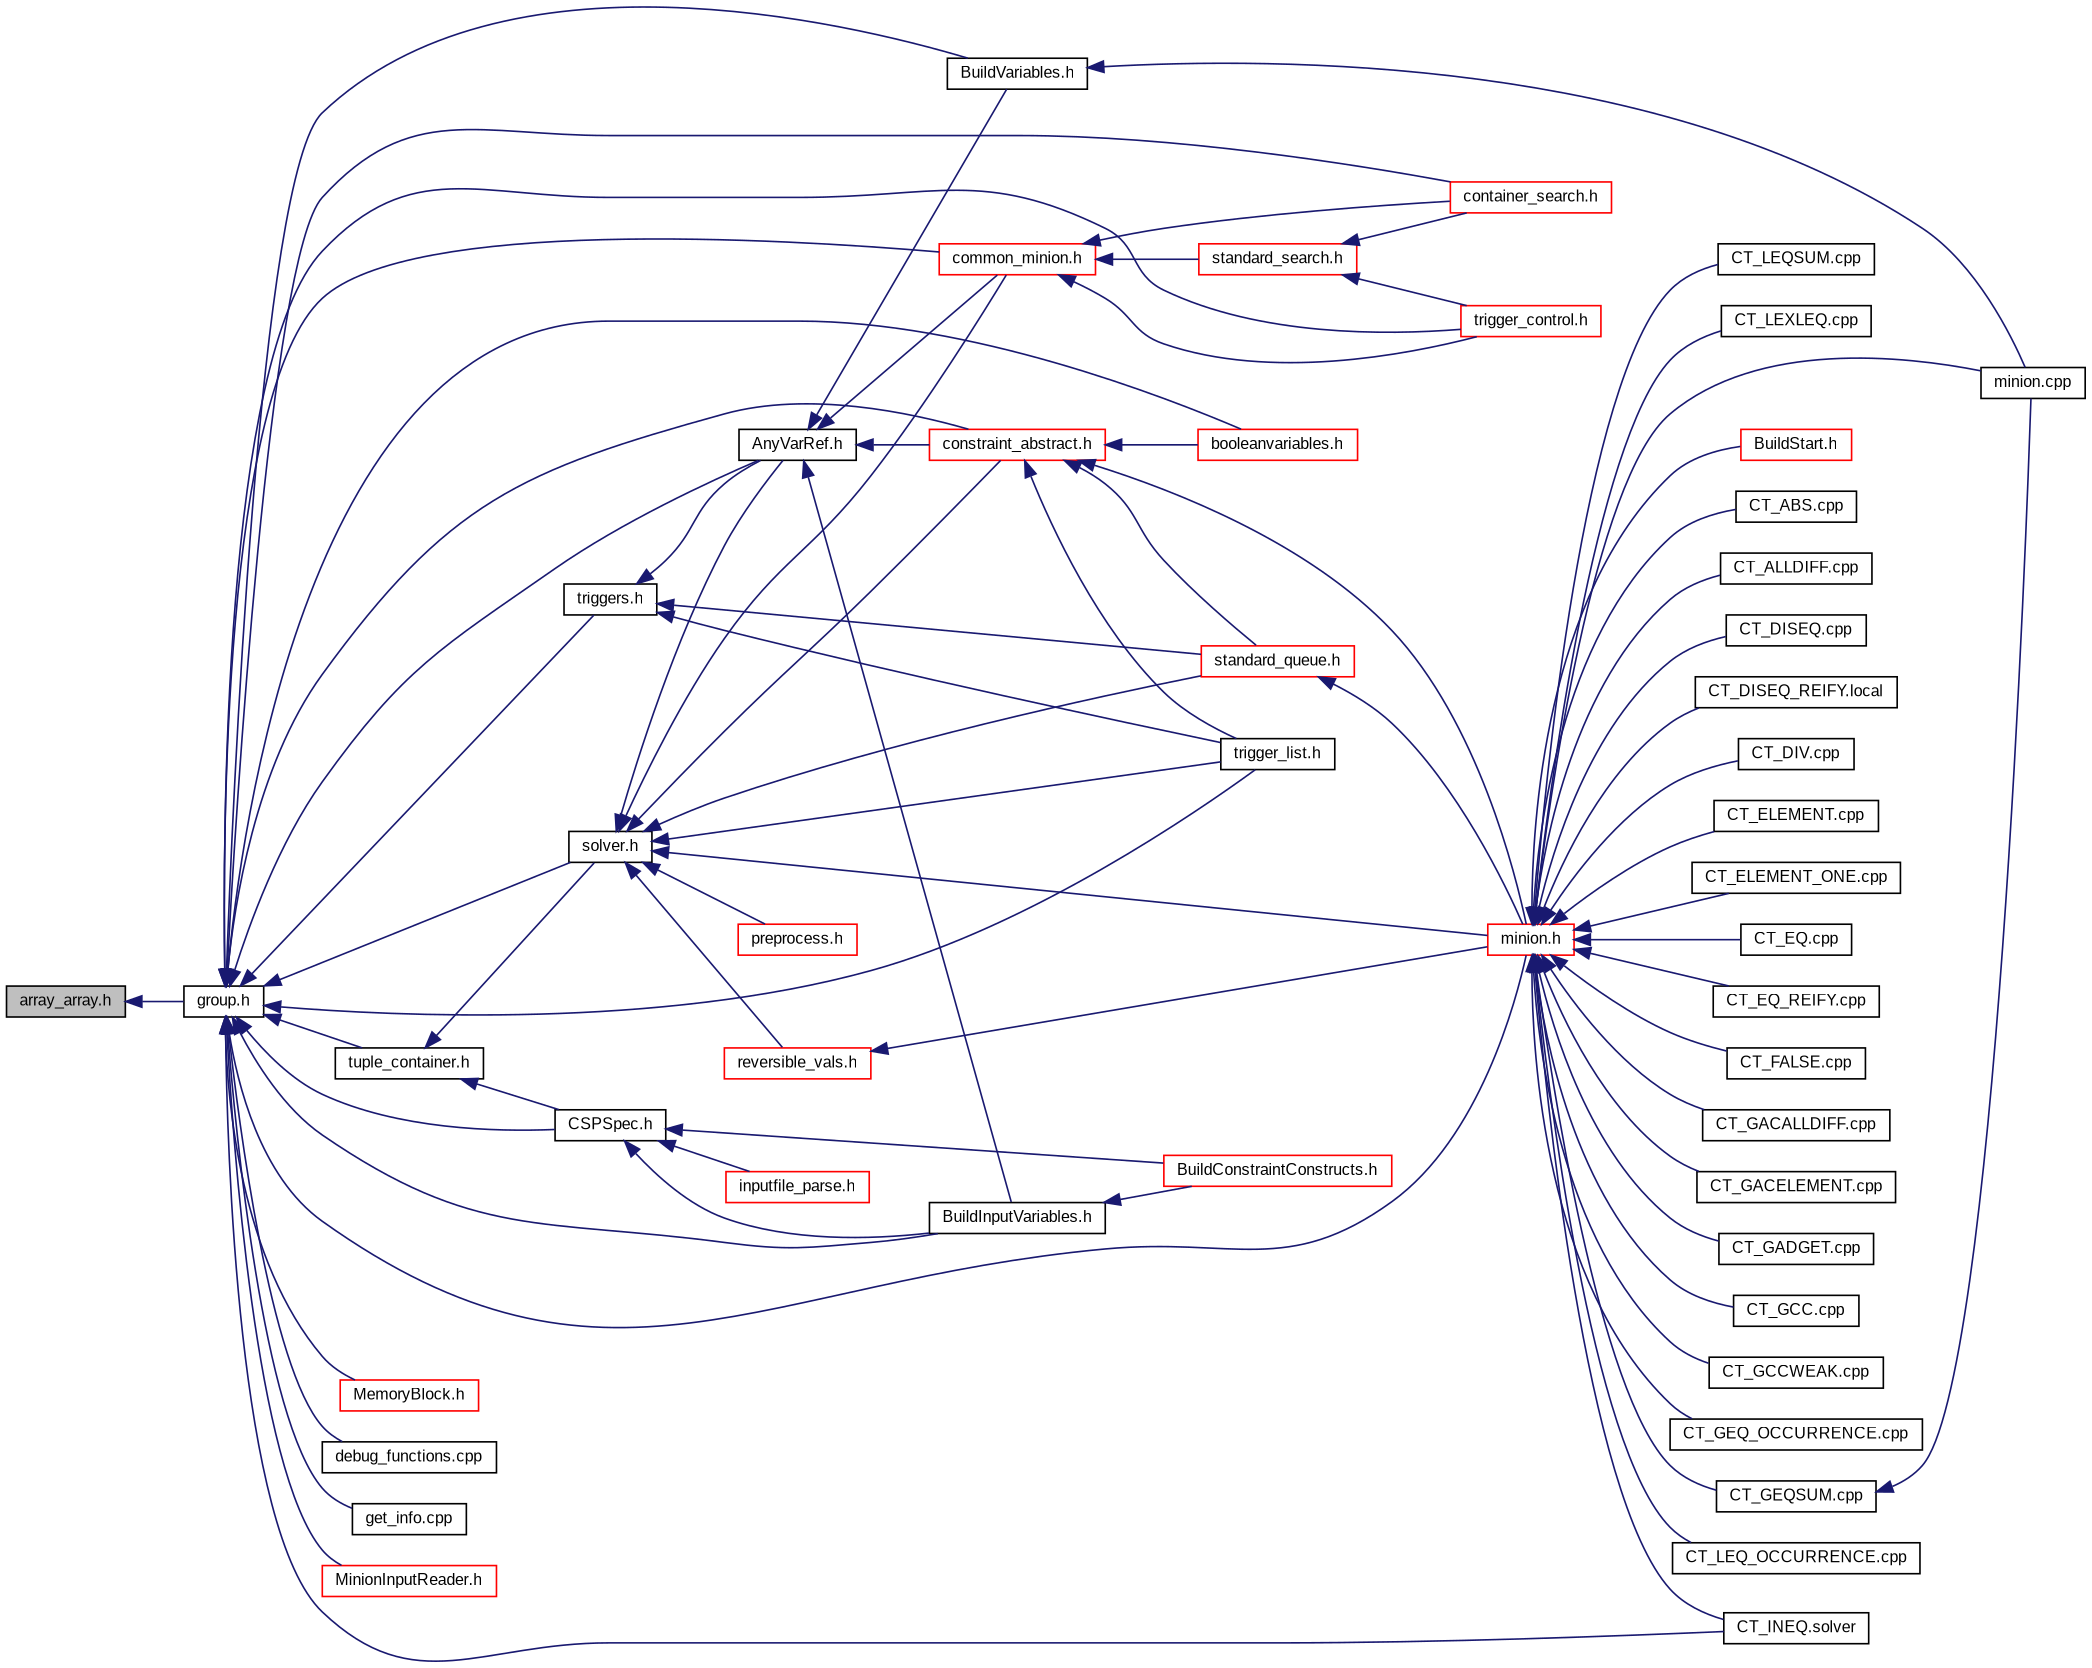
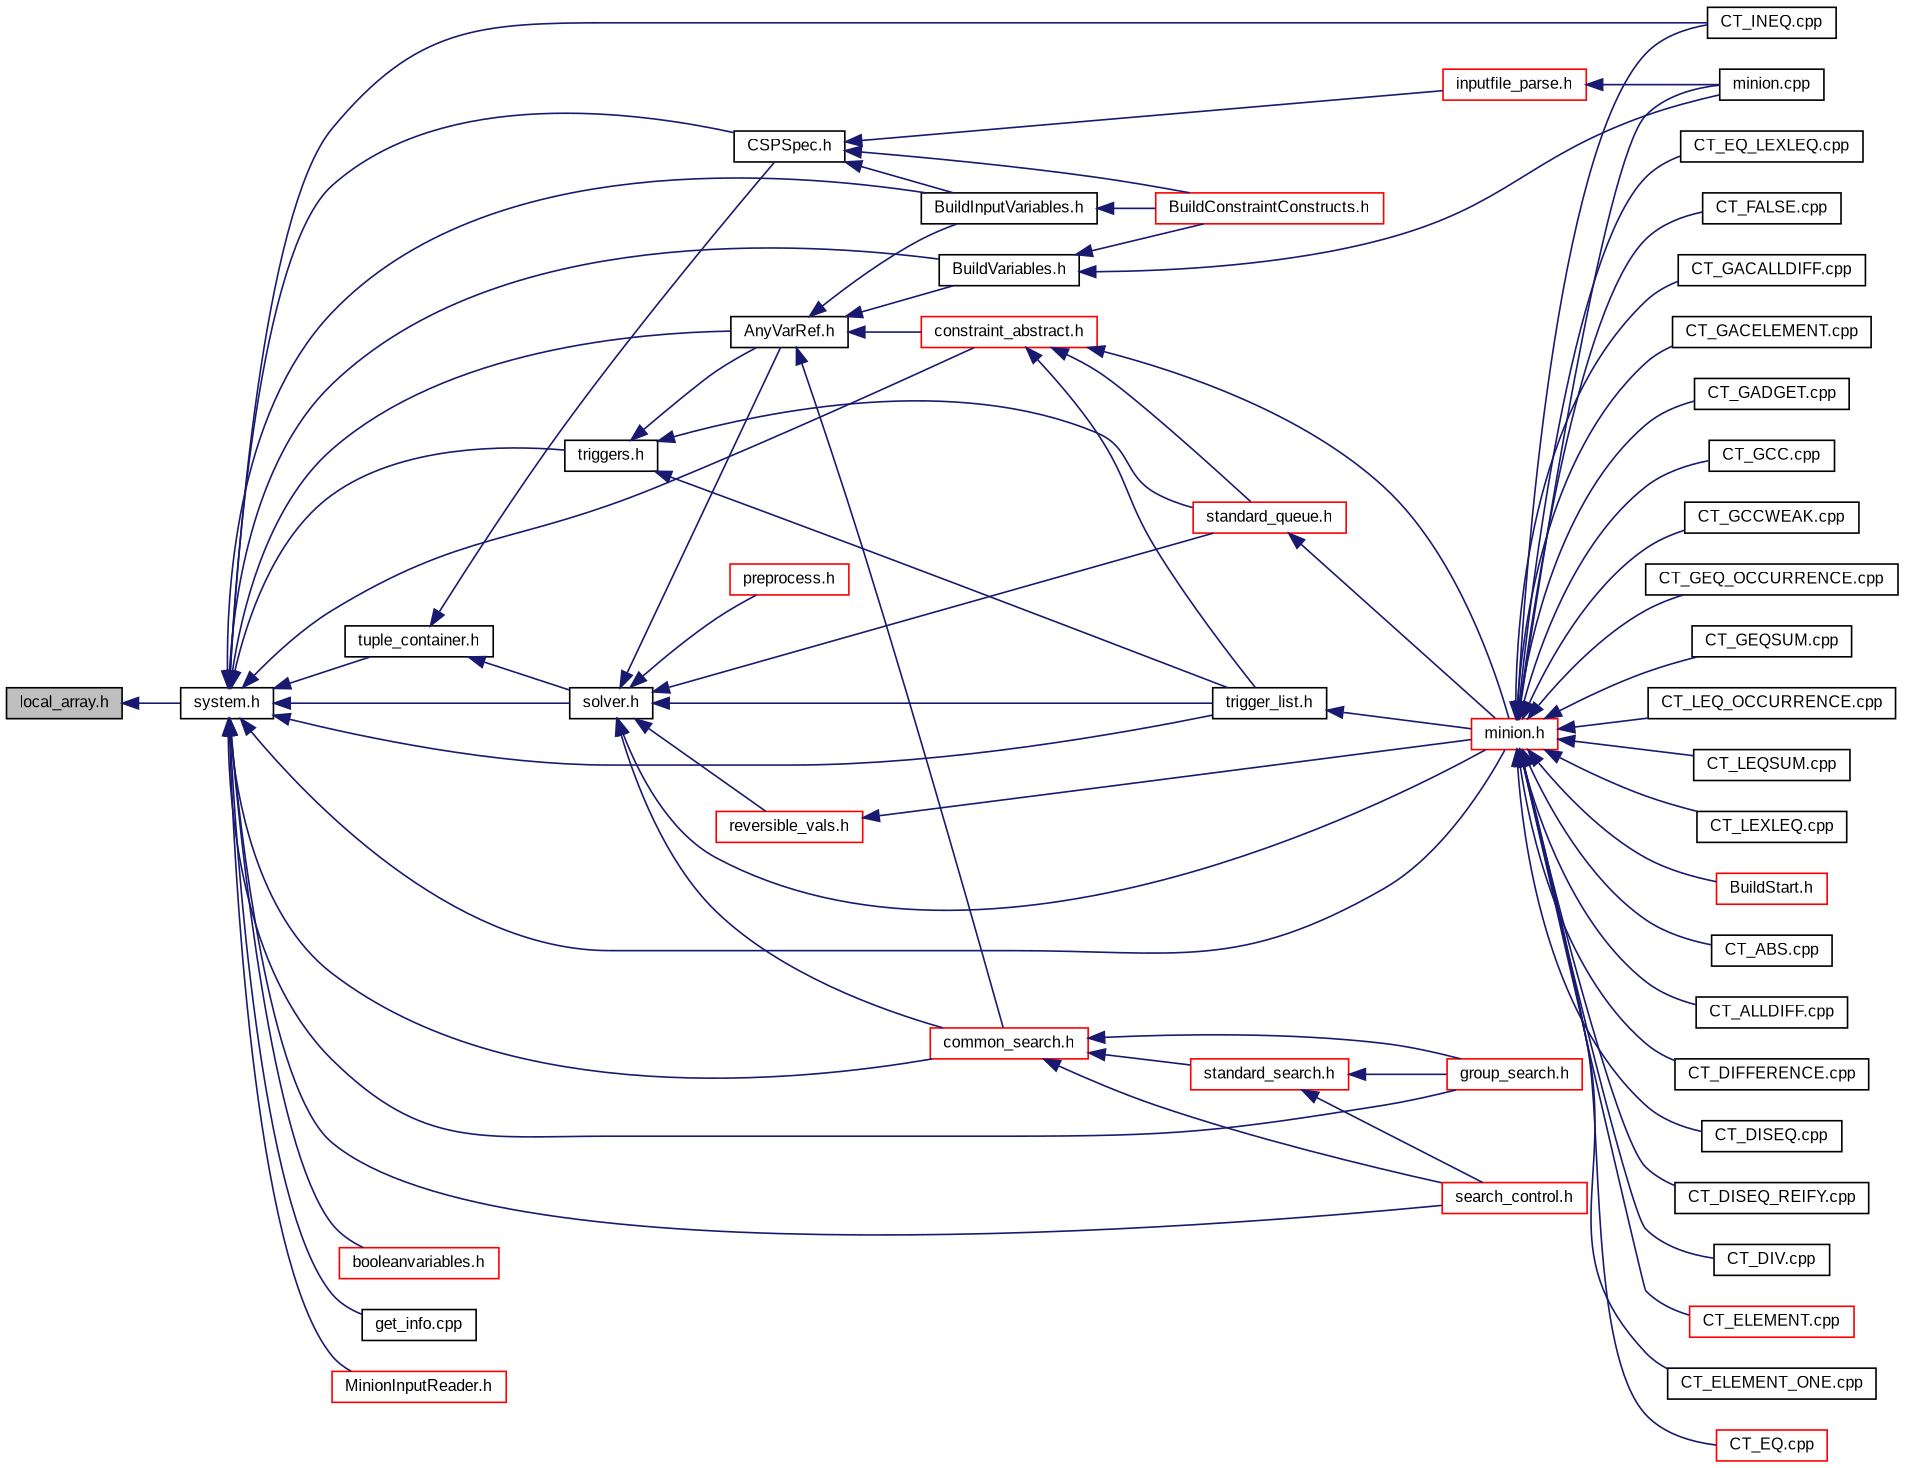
node "container_search.h": label "container_search.h" -> "group_search.h"
edge "BuildConstraintConstructs.h" -> "BuildVariables.h": added
node "common_minion.h": label "common_minion.h" -> "common_search.h"
node "trigger_control.h": label "trigger_control.h" -> "search_control.h"
edge "booleanvariables.h" -> "constraint_abstract.h": removed
edge "constraint_abstract.h" -> "solver.h": removed
node "CT_DISEQ_REIFY.local": label "CT_DISEQ_REIFY.local" -> "CT_DISEQ_REIFY.cpp"
edge "minion.h" -> "trigger_list.h": added
node "CT_ELEMENT.cpp": color black -> red
node "CT_EQ.cpp": color black -> red
edge "minion.cpp" -> "CT_GEQSUM.cpp": now "minion.cpp" -> "inputfile_parse.h"
node "array_array.h": label "array_array.h" -> "local_array.h"
node "group.h": label "group.h" -> "system.h"
node "CT_EQ_REIFY.cpp": label "CT_EQ_REIFY.cpp" -> "CT_EQ_LEXLEQ.cpp"
node "CT_DIFFERENCE.cpp": added
node "MemoryBlock.h": removed
node "debug_functions.cpp": removed
node "CT_INEQ.solver": label "CT_INEQ.solver" -> "CT_INEQ.cpp"
